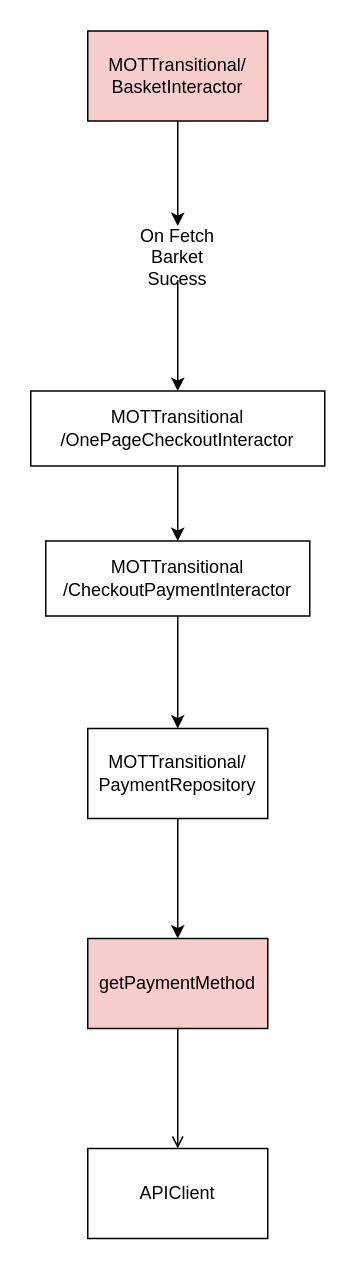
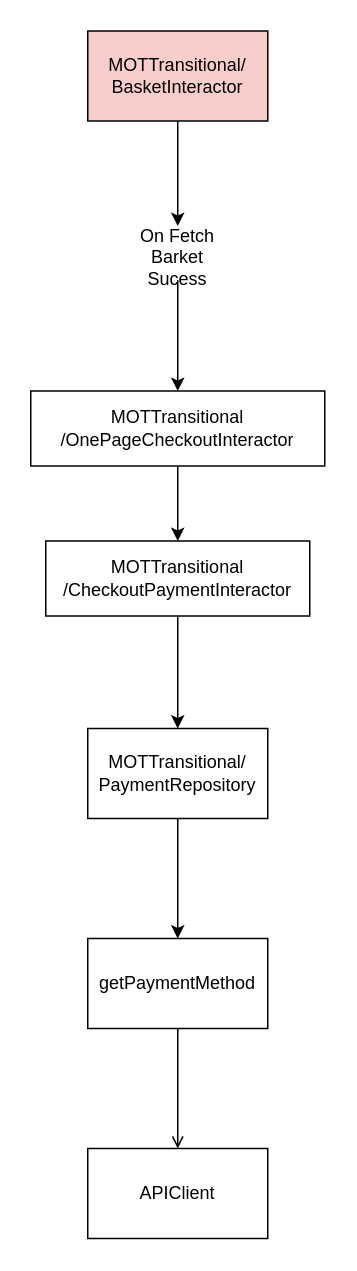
node "getPaymentMethod": fillcolor #f8cecc -> #ffffff
